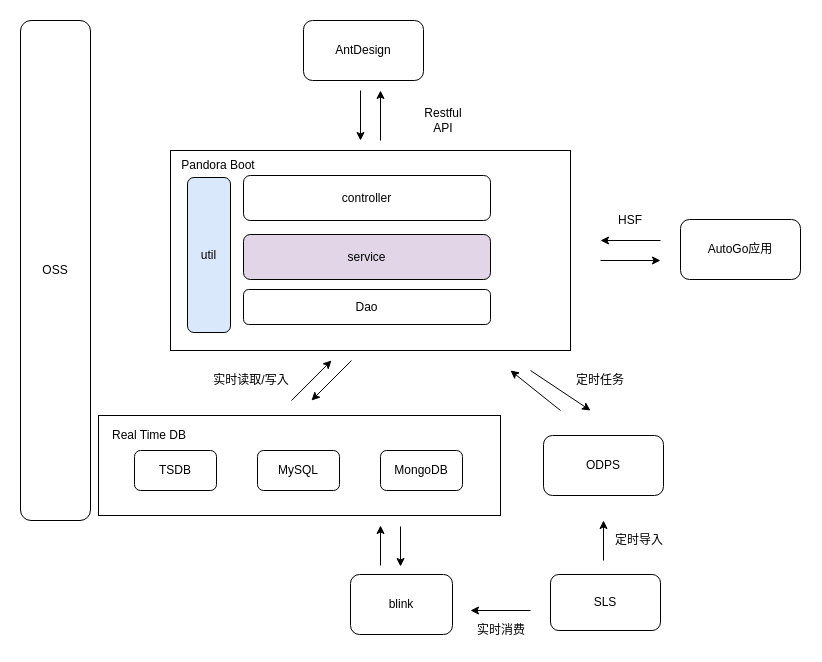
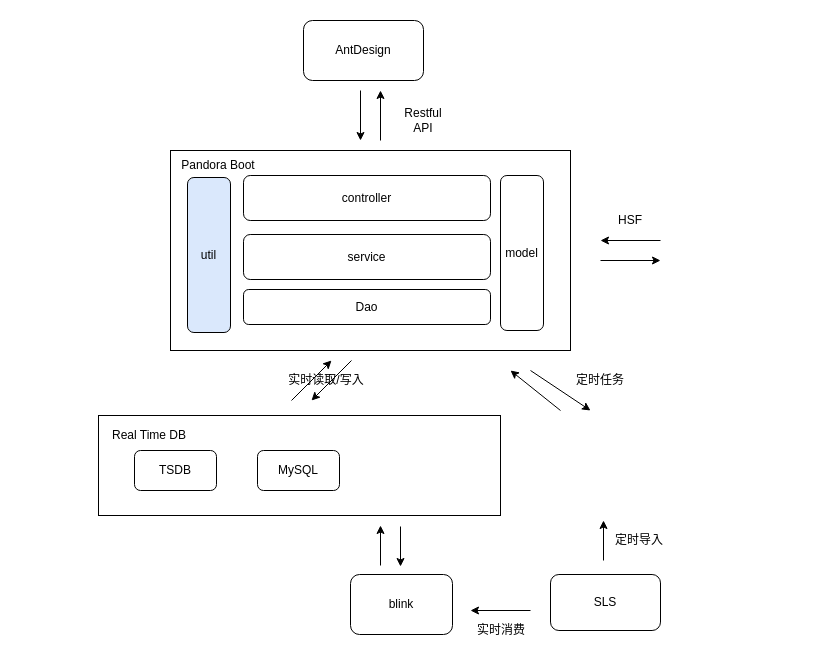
node "Restful API": moved (444, 121) -> (424, 121)
node "AutoGo应用": removed
node "model": added
node "service": fillcolor #e1d5e7 -> #ffffff
node "OSS": removed
node "实时读取/写入": moved (252, 381) -> (327, 381)
node "ODPS": removed
node "MongoDB": removed
